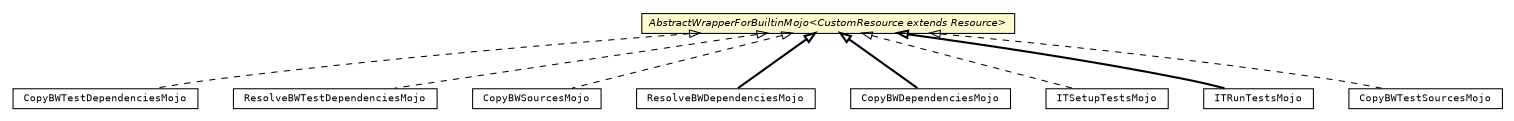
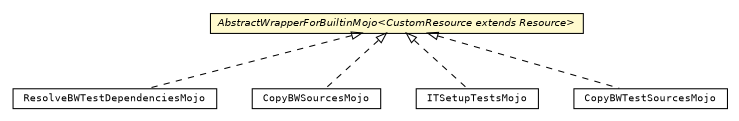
node "CopyBWTestDependenciesMojo": removed
node "ResolveBWDependenciesMojo": removed
node "CopyBWDependenciesMojo": removed
node "ITRunTestsMojo": removed
